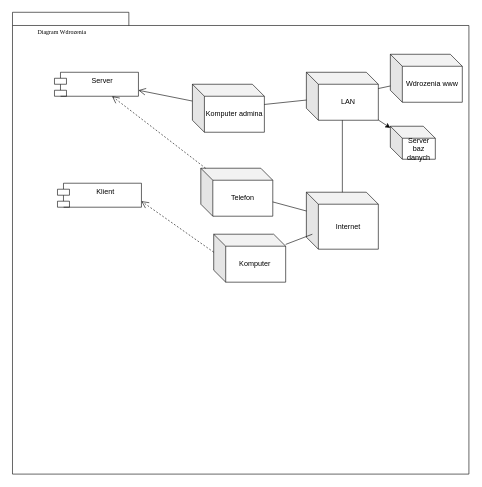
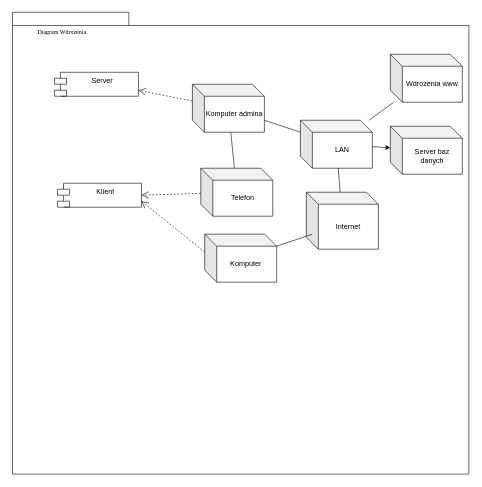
edge "Komputer admina" -> "Server": style solid -> dashed
node "LAN": moved (342, 96) -> (336, 144)
edge "Telefon" -> "Server": now "Telefon" -> "Klient"
node "Server baz danych": size 45x33 -> 72x48
edge "Telefon" -- "Internet": now "Telefon" -- "Komputer admina"
node "Komputer": moved (250, 258) -> (241, 258)
